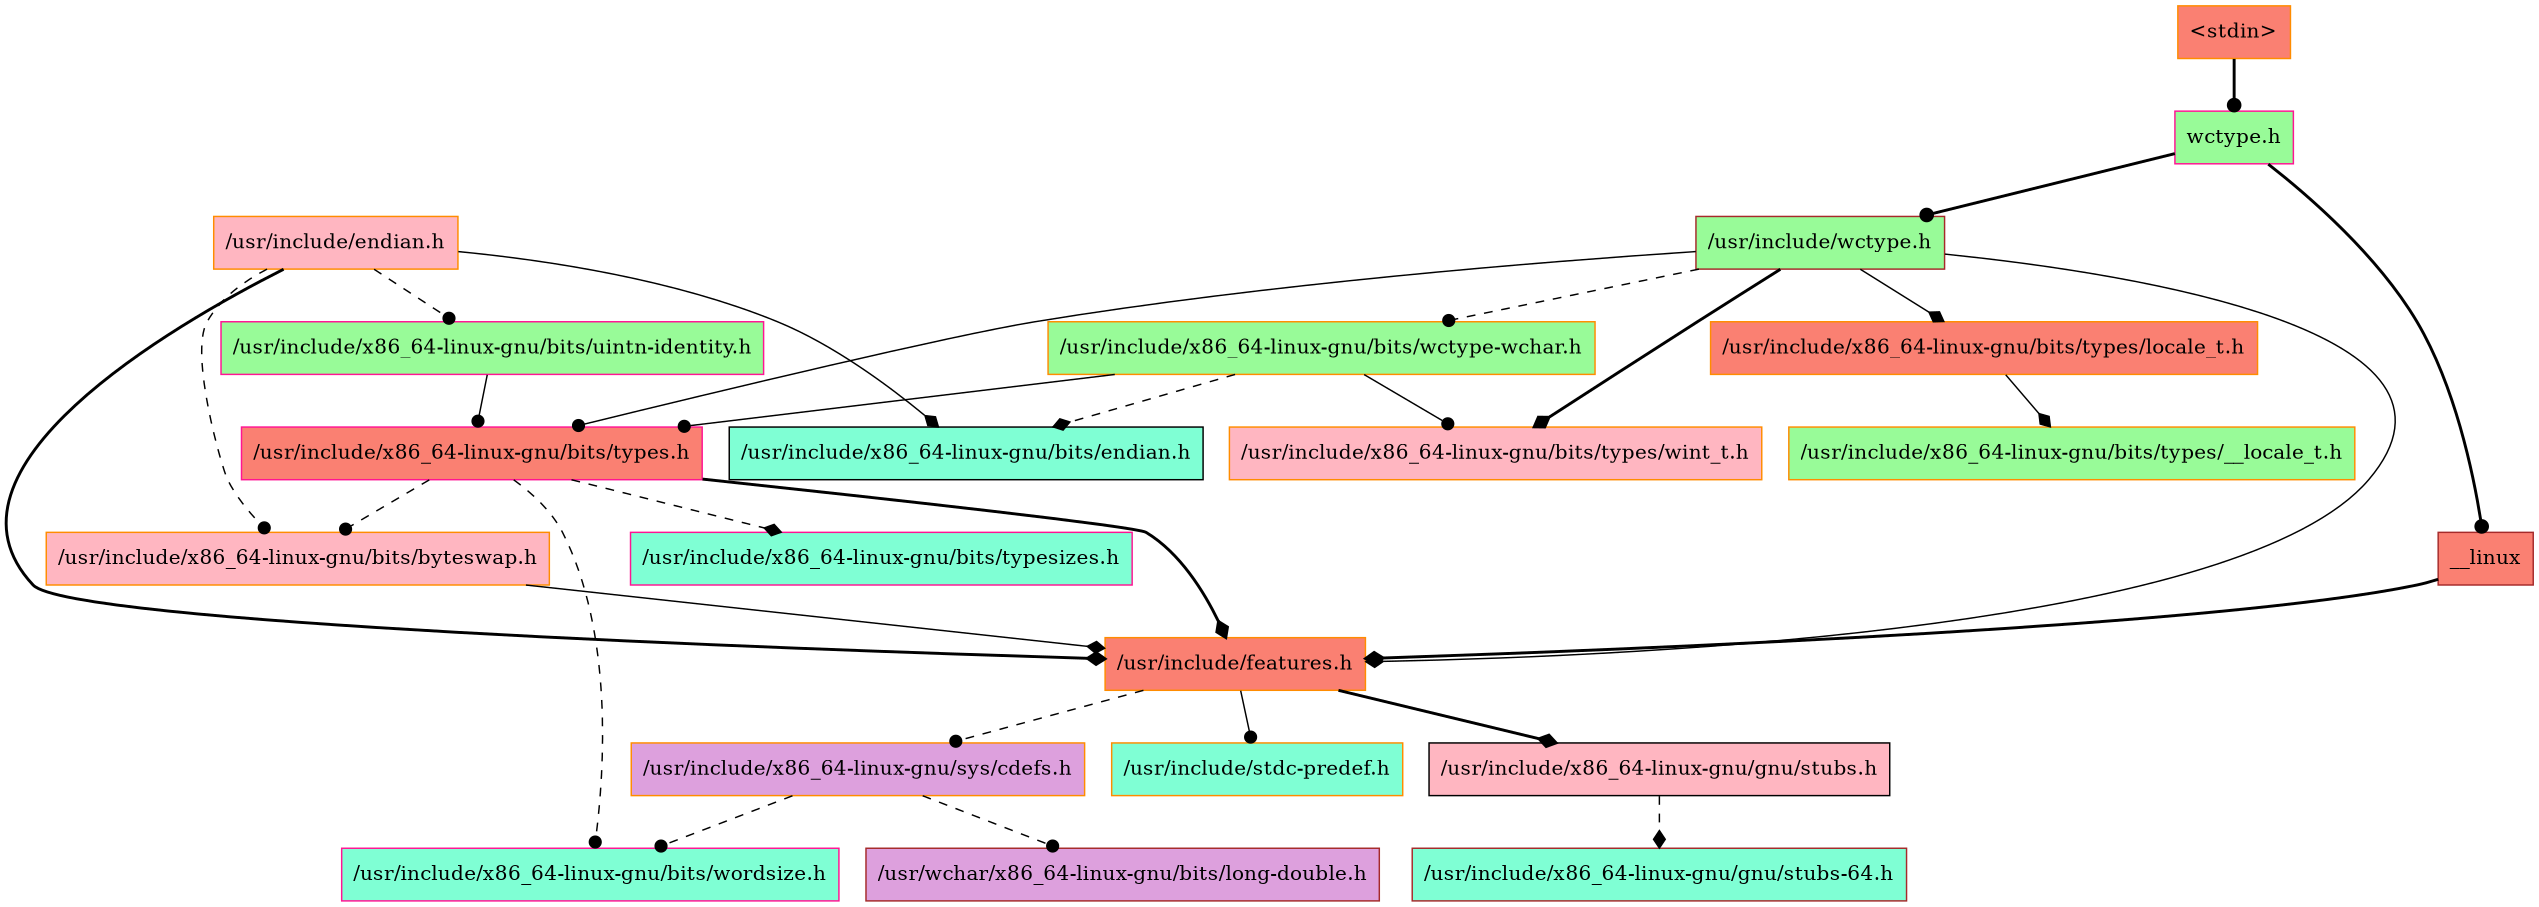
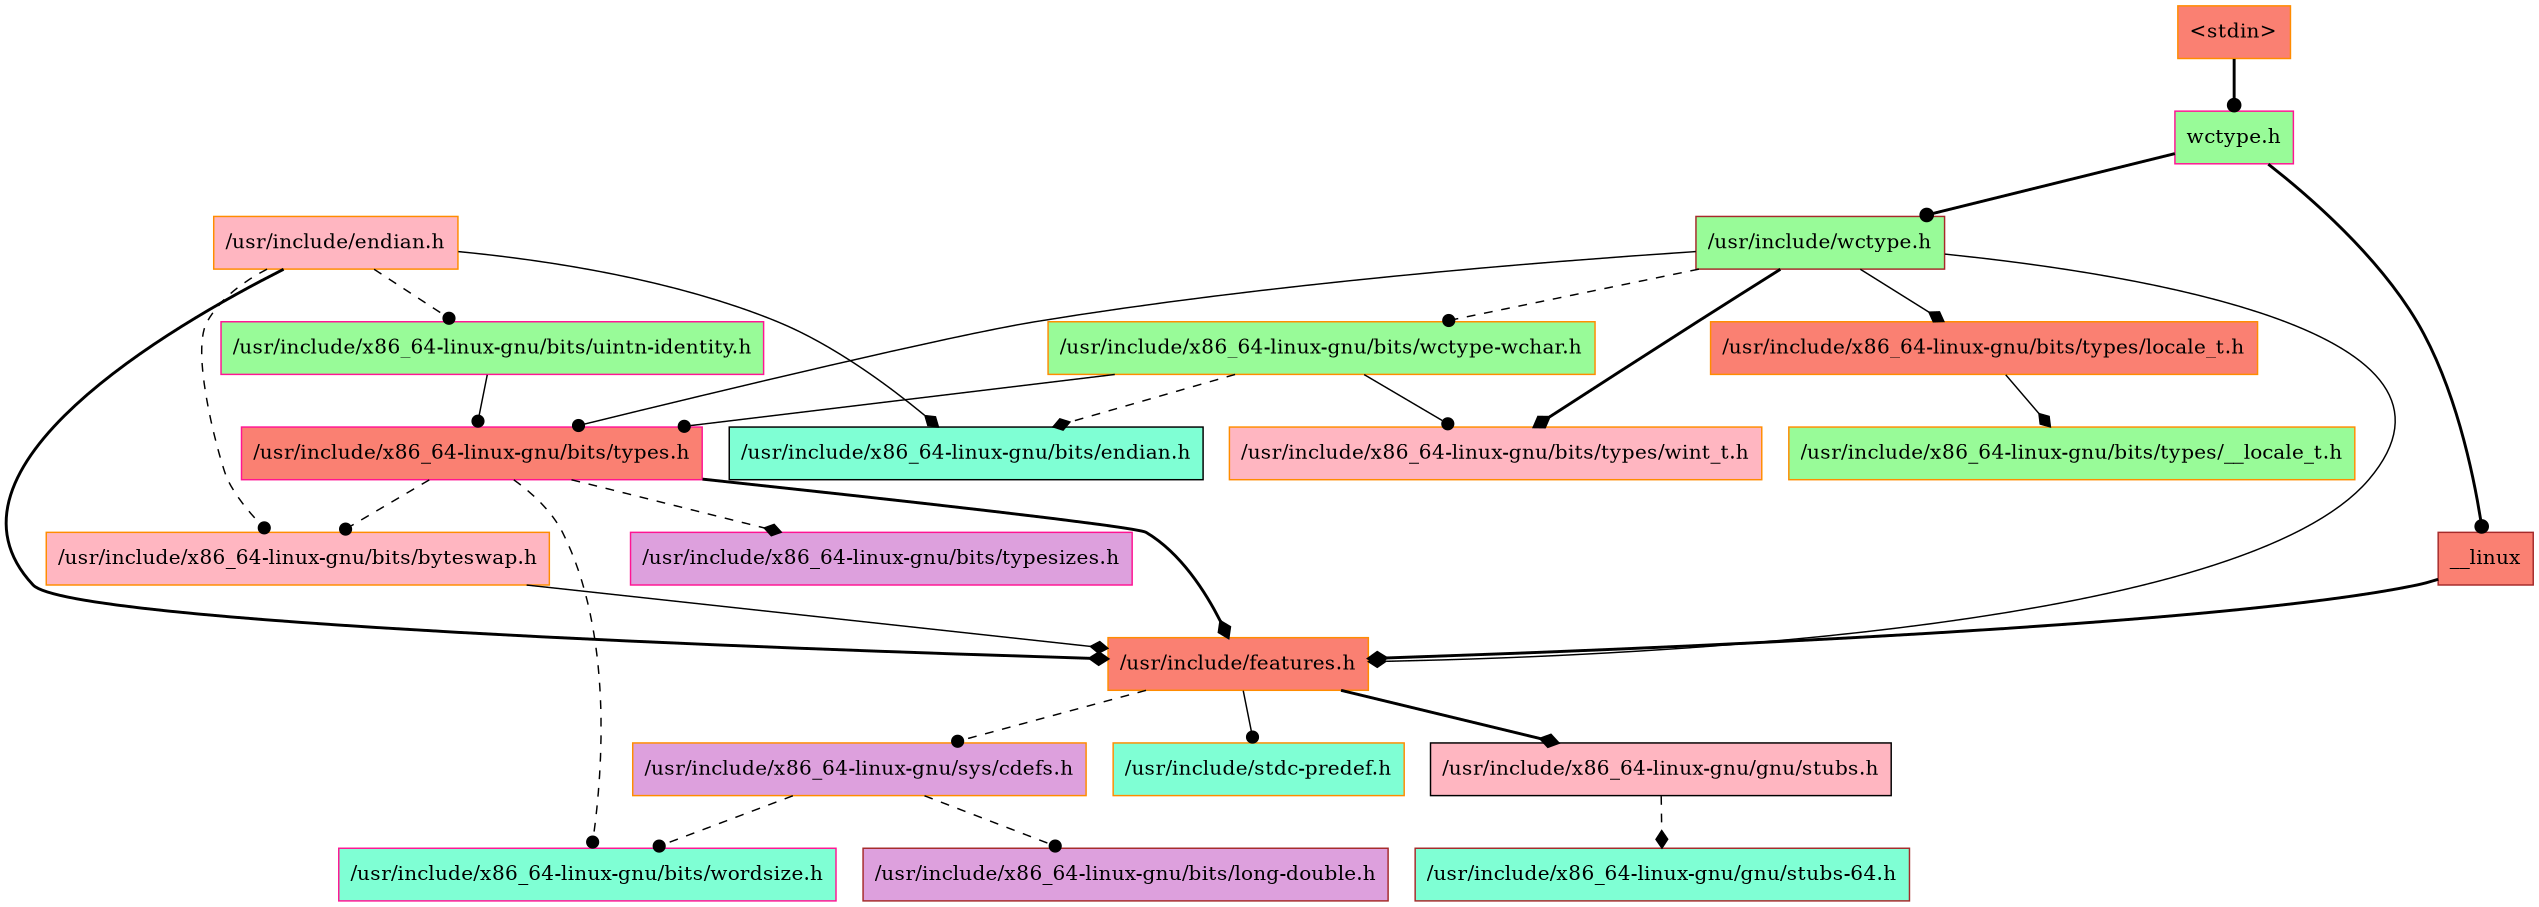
node "/usr/include/x86_64-linux-gnu/bits/typesizes.h": fillcolor aquamarine -> plum
node "/usr/wchar/x86_64-linux-gnu/bits/long-double.h": label "/usr/wchar/x86_64-linux-gnu/bits/long-double.h" -> "/usr/include/x86_64-linux-gnu/bits/long-double.h"
